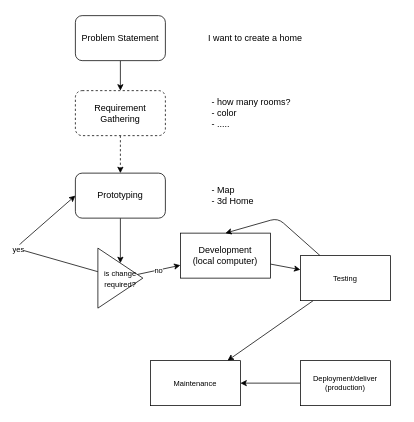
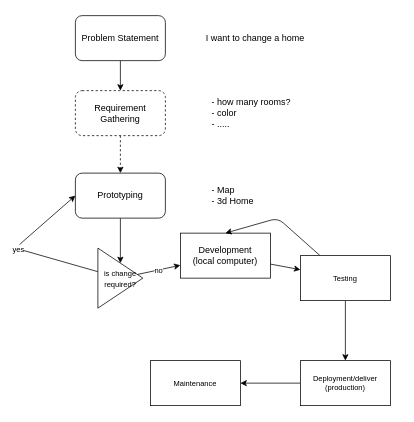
node "I want to create a home": label "I want to create a home" -> "I want to change a home"
edge "Testing" -> "Maintenance": now "Testing" -> "Deployment/deliver (production)"
